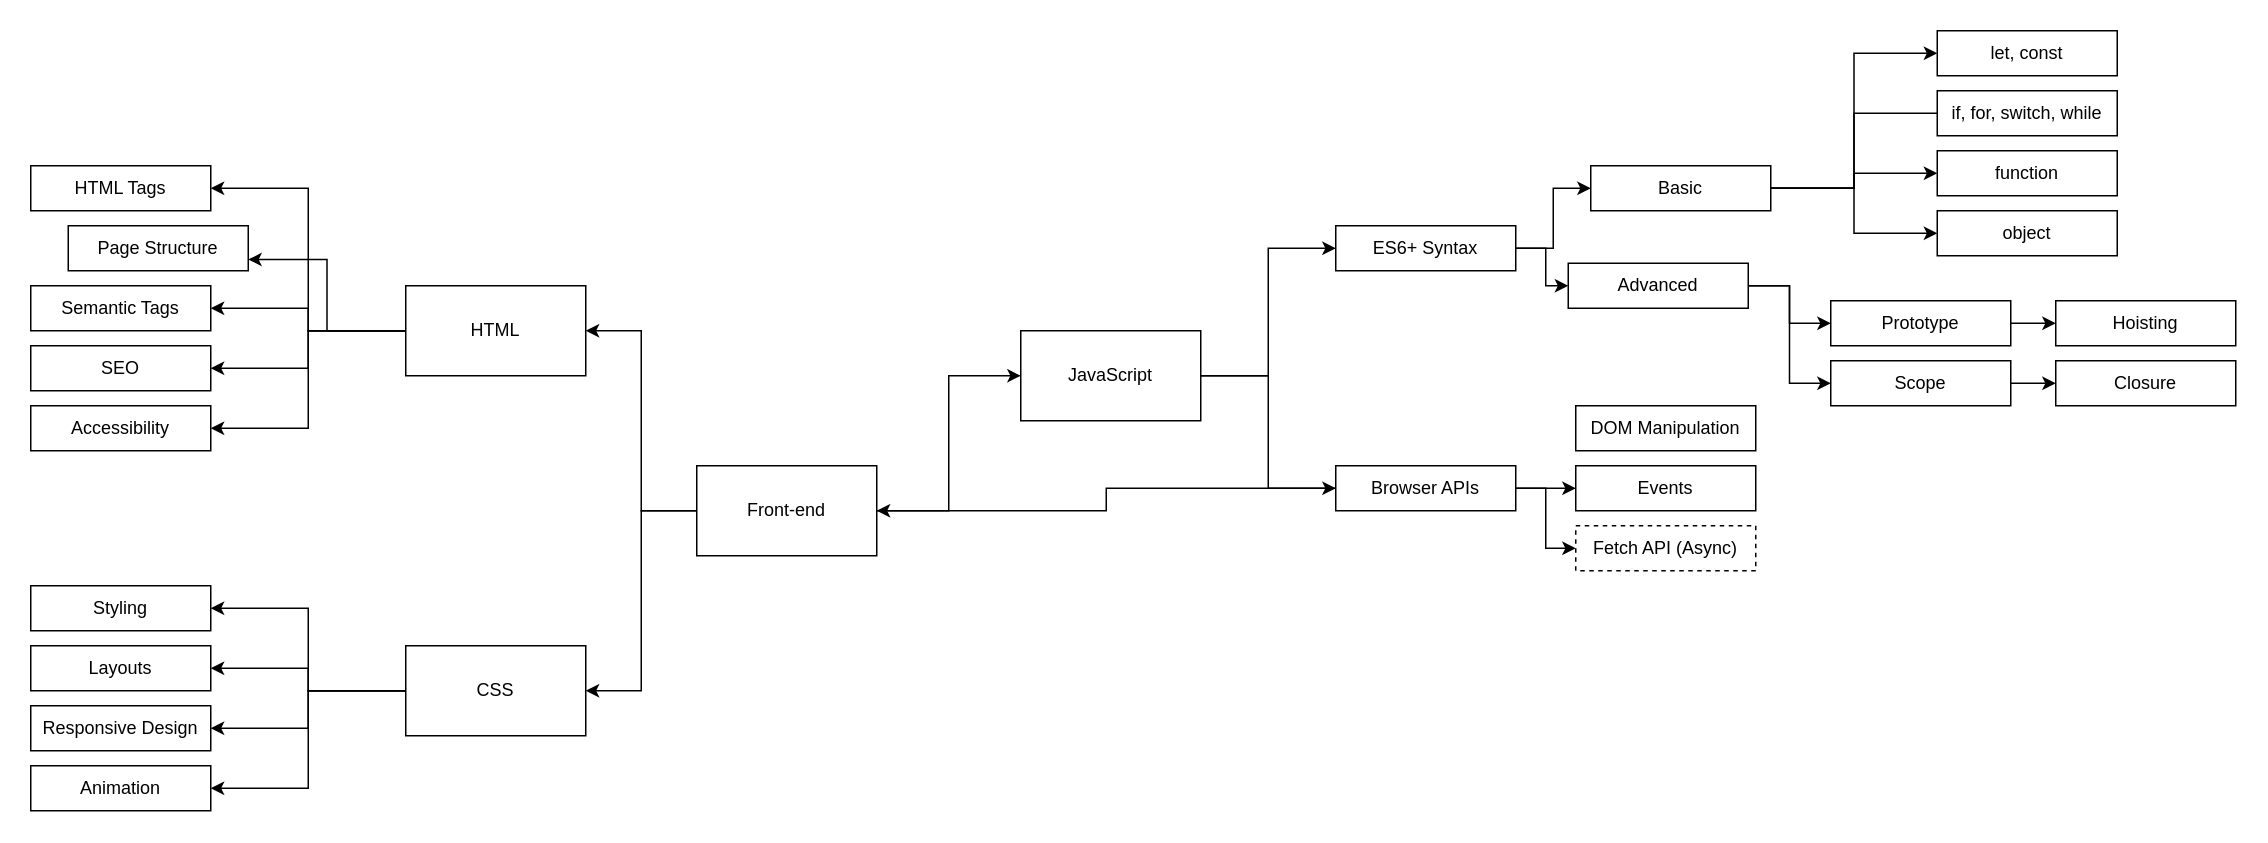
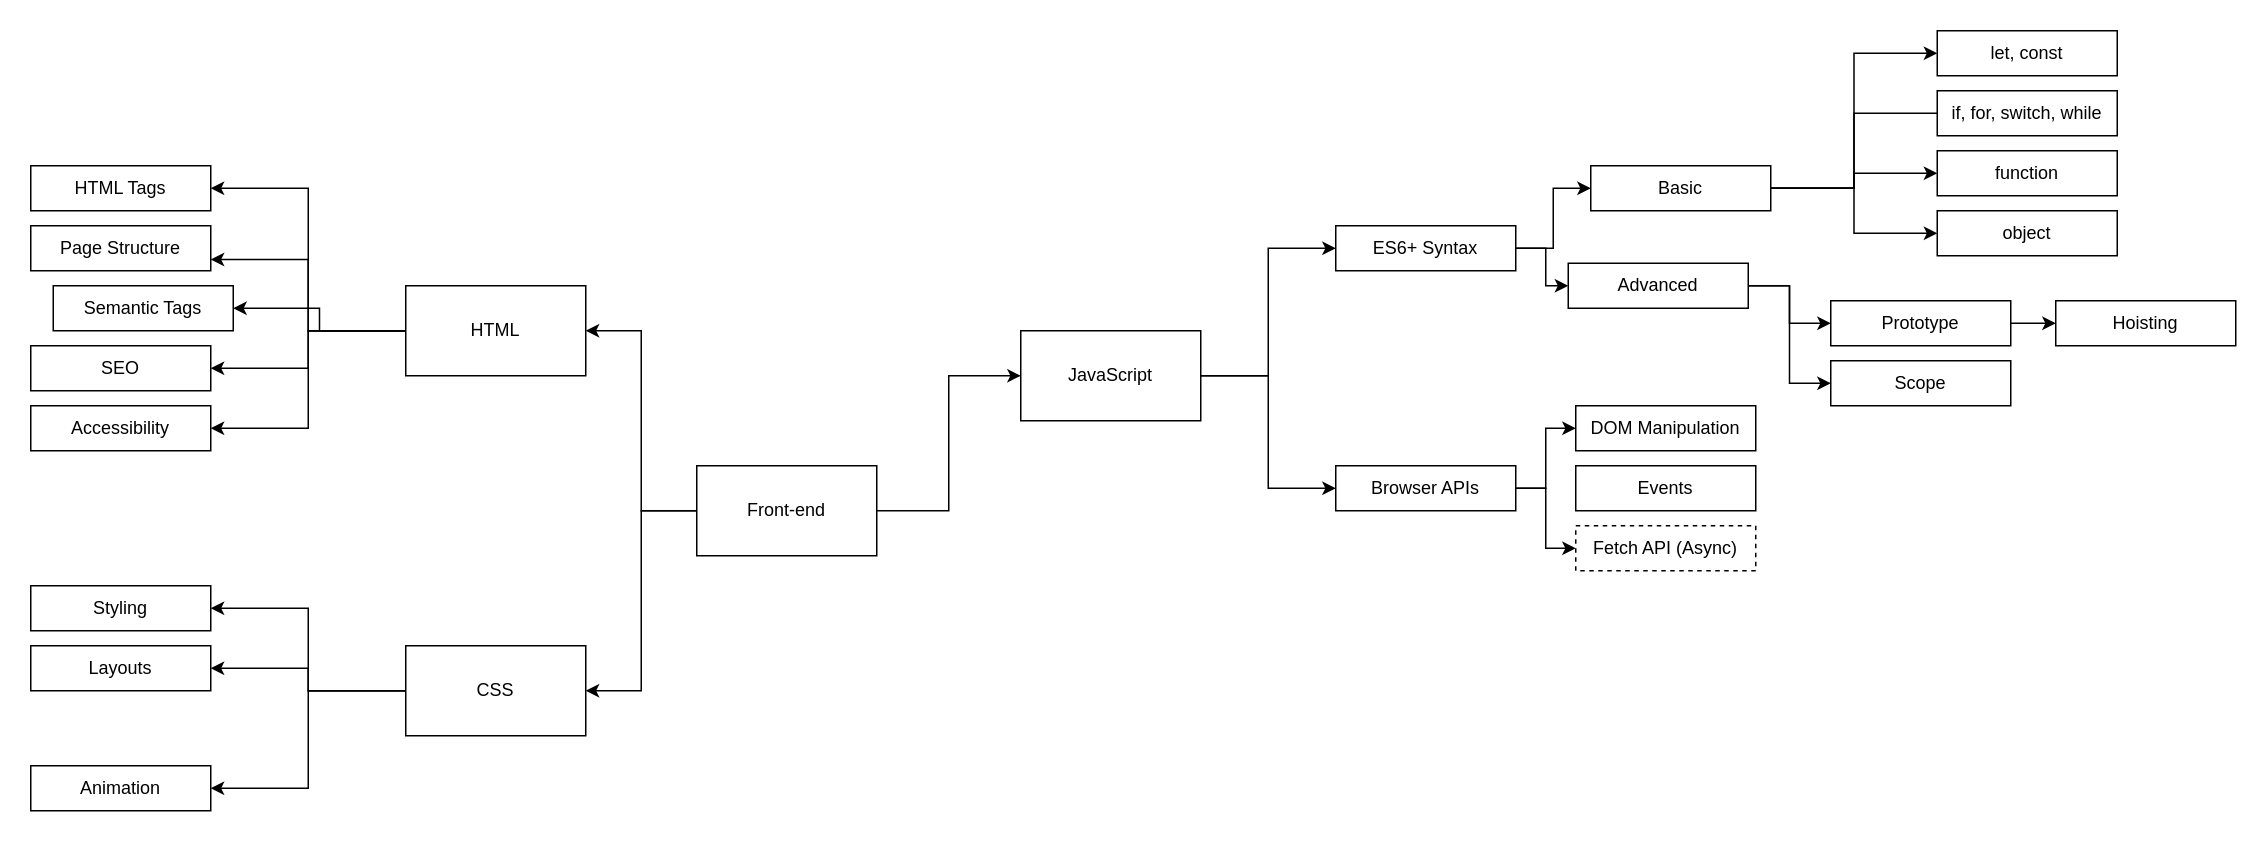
node "Page Structure": moved (158, 248) -> (121, 248)
node "Semantic Tags": moved (121, 308) -> (143, 308)
edge "Scope" -> "Closure": removed
node "Closure": removed
edge "Browser APIs" -> "Events": removed
edge "Browser APIs" -> "Front-end": now "Browser APIs" -> "DOM Manipulation"
node "Responsive Design": removed
edge "CSS" -> "Responsive Design": removed
